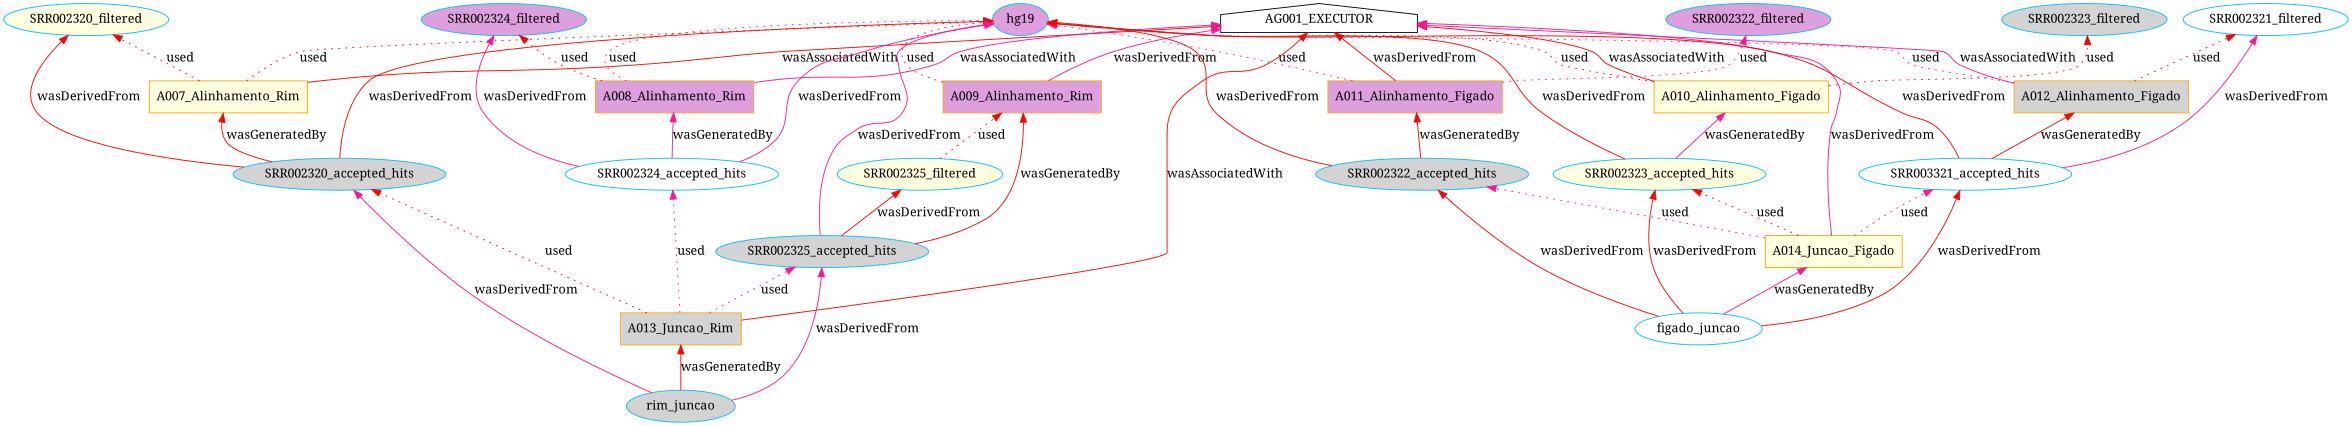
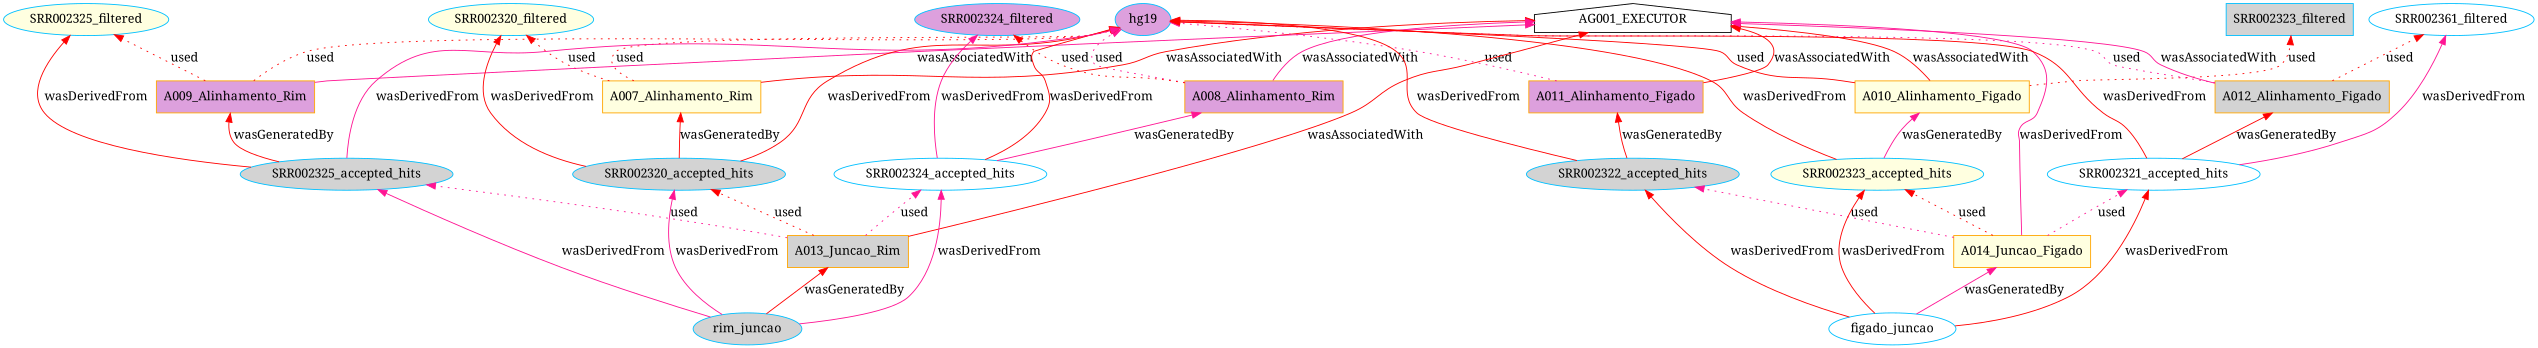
node "SRR002322_filtered": removed
node "SRR002323_filtered": shape ellipse -> box
node "SRR002321_filtered": label "SRR002321_filtered" -> "SRR002361_filtered"
edge "A010_Alinhamento_Figado" -> "hg19": style dotted -> solid
edge "A009_Alinhamento_Rim" -> "AG001_EXECUTOR": label "wasDerivedFrom" -> "wasAssociatedWith"
edge "A011_Alinhamento_Figado" -> "AG001_EXECUTOR": label "wasDerivedFrom" -> "wasAssociatedWith"
edge "SRR002324_accepted_hits" -> "hg19": color deeppink -> red
edge "SRR002325_filtered" -> "A009_Alinhamento_Rim": reversed
node "SRR003321_accepted_hits": label "SRR003321_accepted_hits" -> "SRR002321_accepted_hits"
edge "rim_juncao" -> "SRR002324_accepted_hits": added, label "wasDerivedFrom"
